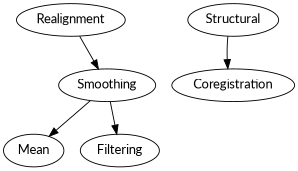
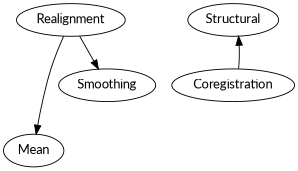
edge "Structural" -> "Coregistration": reversed
edge "Smoothing" -> "Mean": now "Realignment" -> "Mean"
node "Filtering": removed
